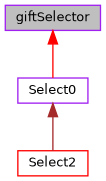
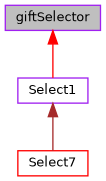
node "Select0": label "Select0" -> "Select1"
node "Select2": label "Select2" -> "Select7"
